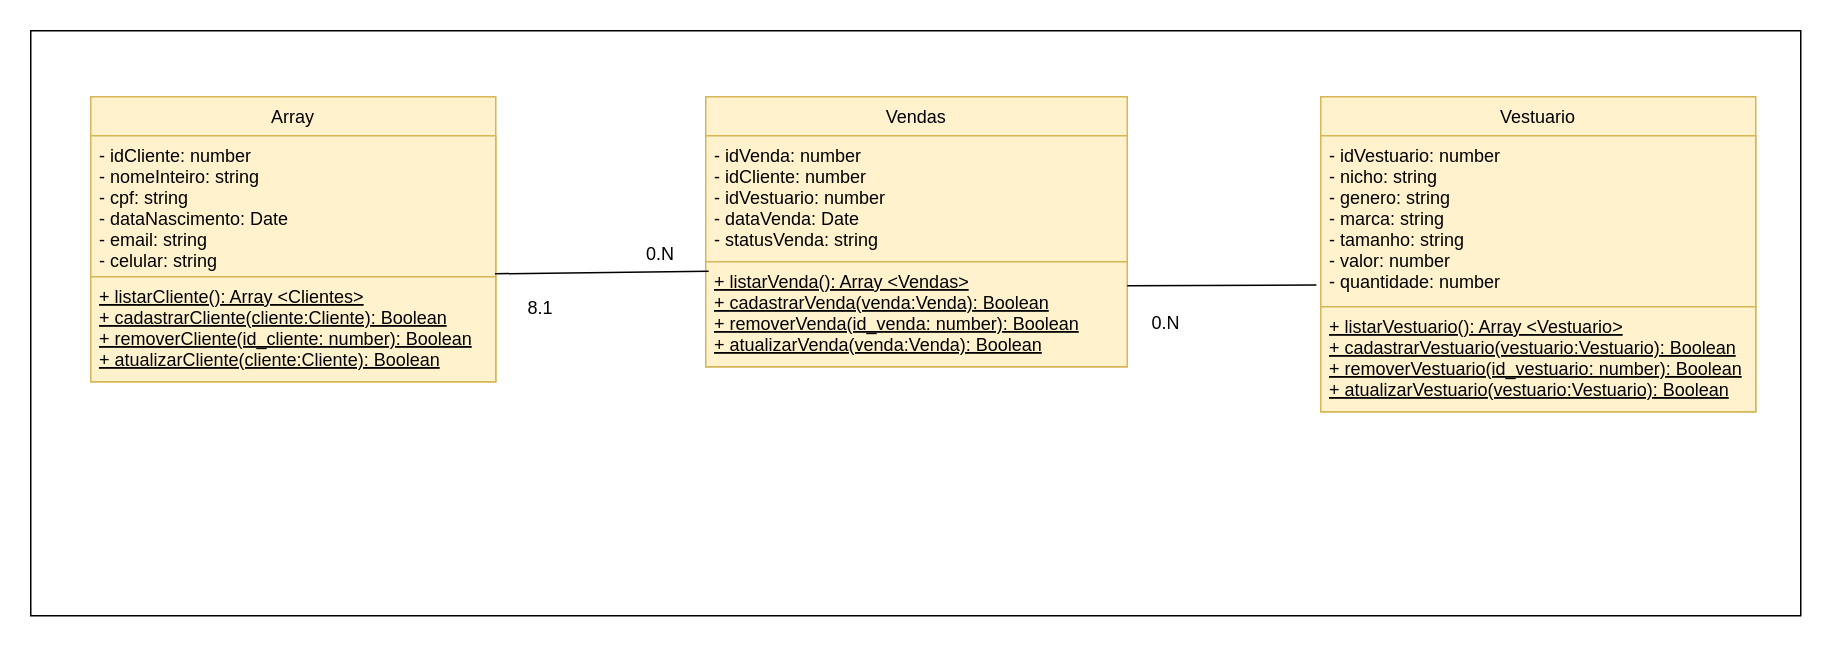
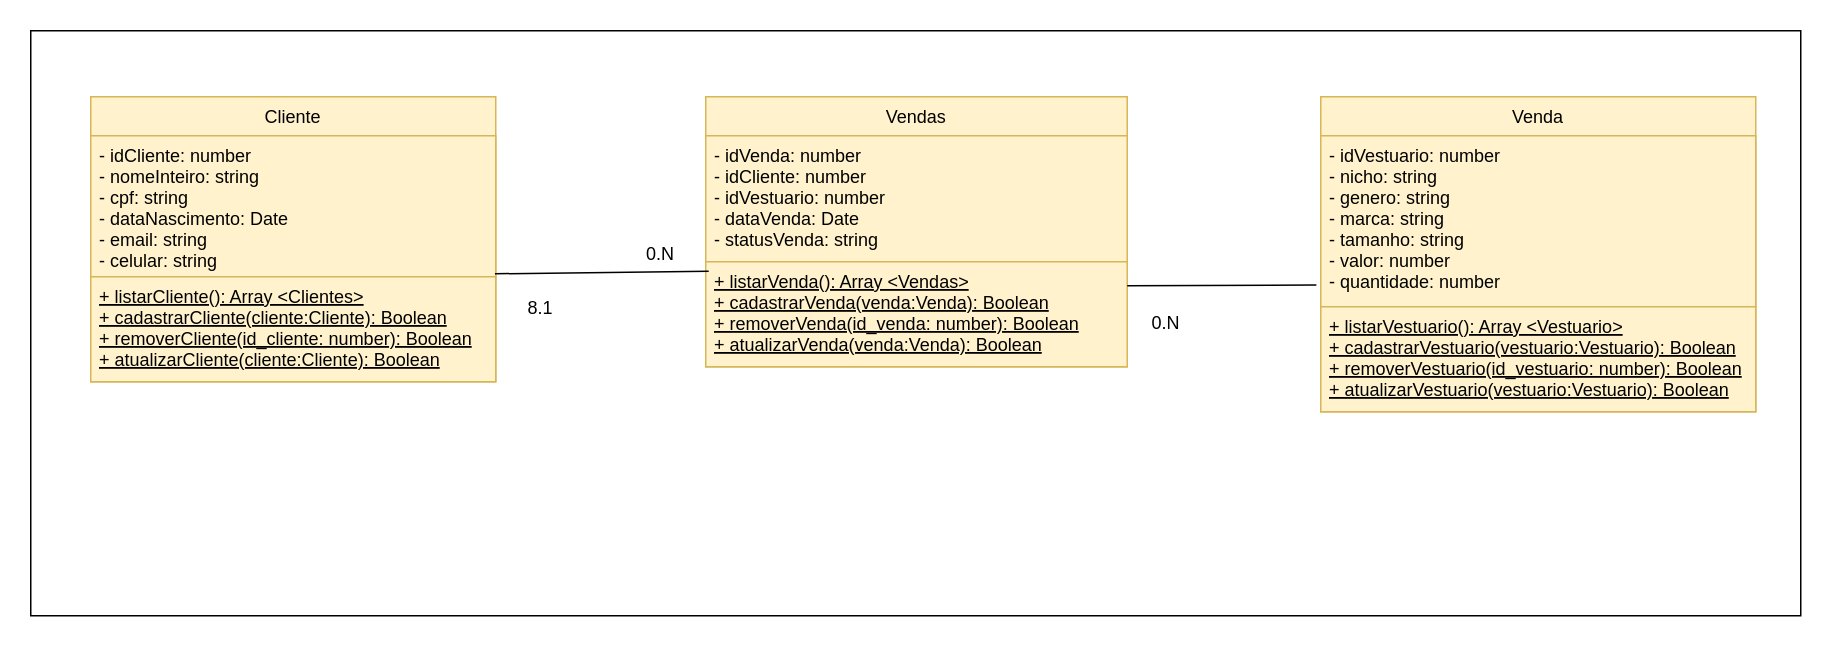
node "Array": label "Array" -> "Cliente"
node "Vestuario": label "Vestuario" -> "Venda"
